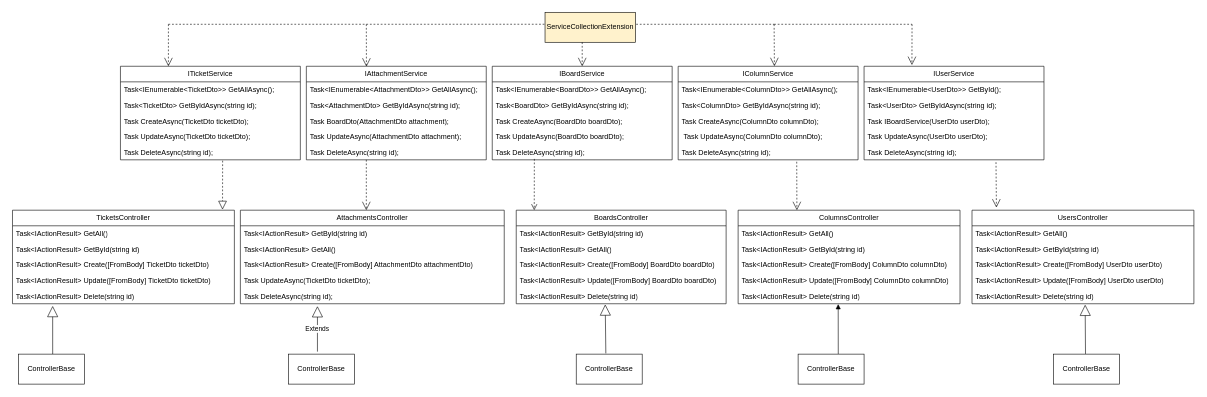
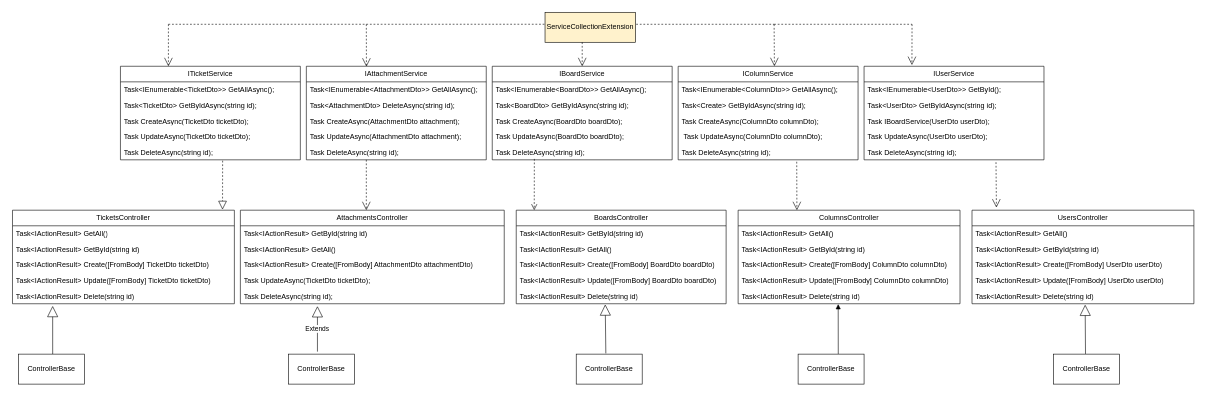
node "Task<AttachmentDto> GetByIdAsync(string id);": label "Task<AttachmentDto> GetByIdAsync(string id);" -> "Task<AttachmentDto> DeleteAsync(string id);"
node "Task<ColumnDto> GetByIdAsync(string id);": label "Task<ColumnDto> GetByIdAsync(string id);" -> "Task<Create> GetByIdAsync(string id);"
node "Task BoardDto(AttachmentDto attachment);": label "Task BoardDto(AttachmentDto attachment);" -> "Task CreateAsync(AttachmentDto attachment);"
